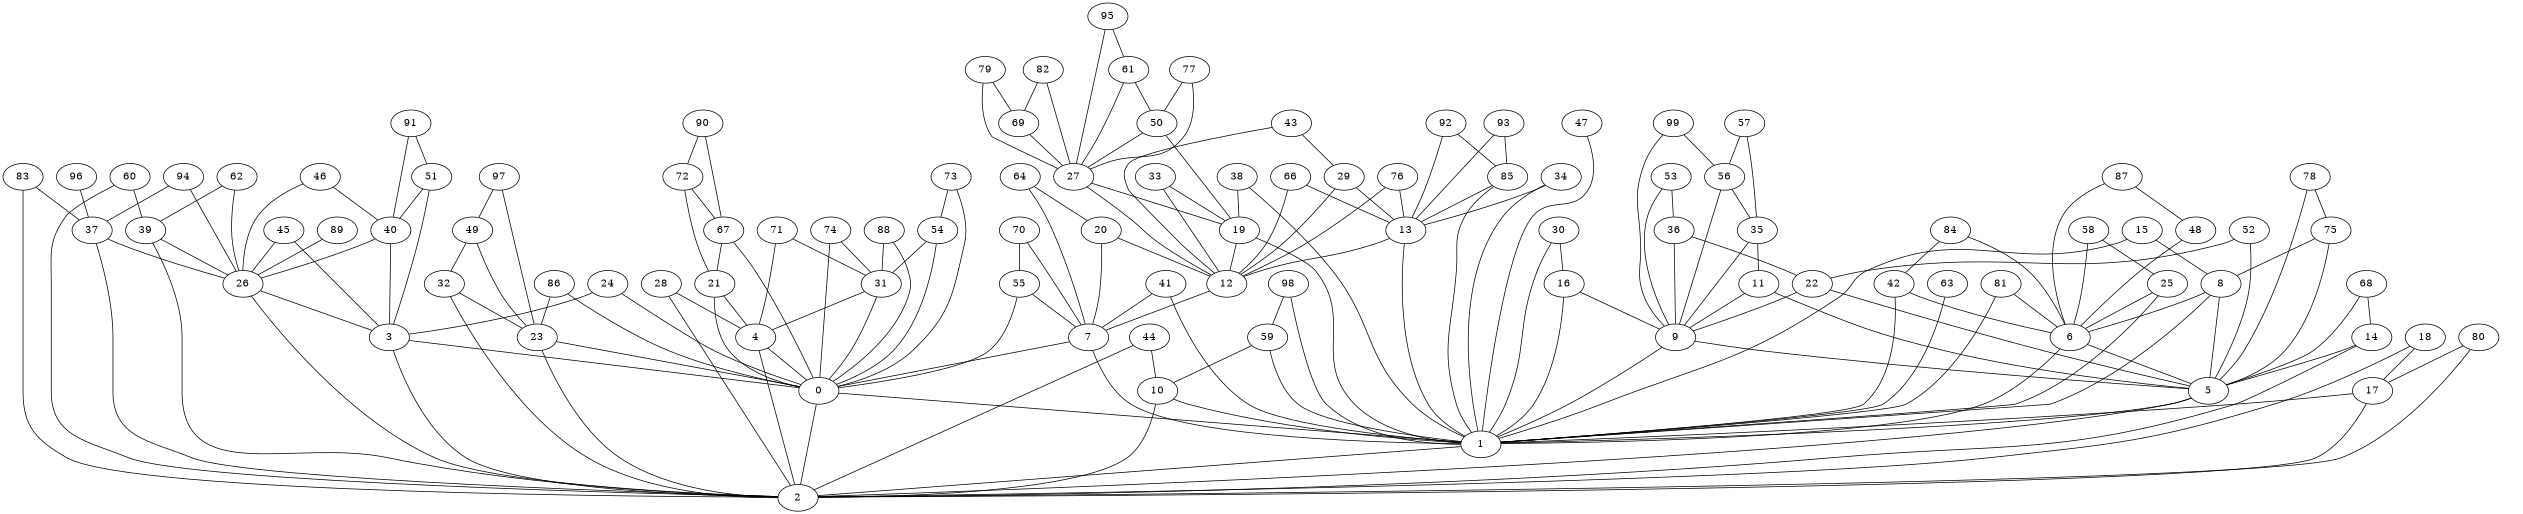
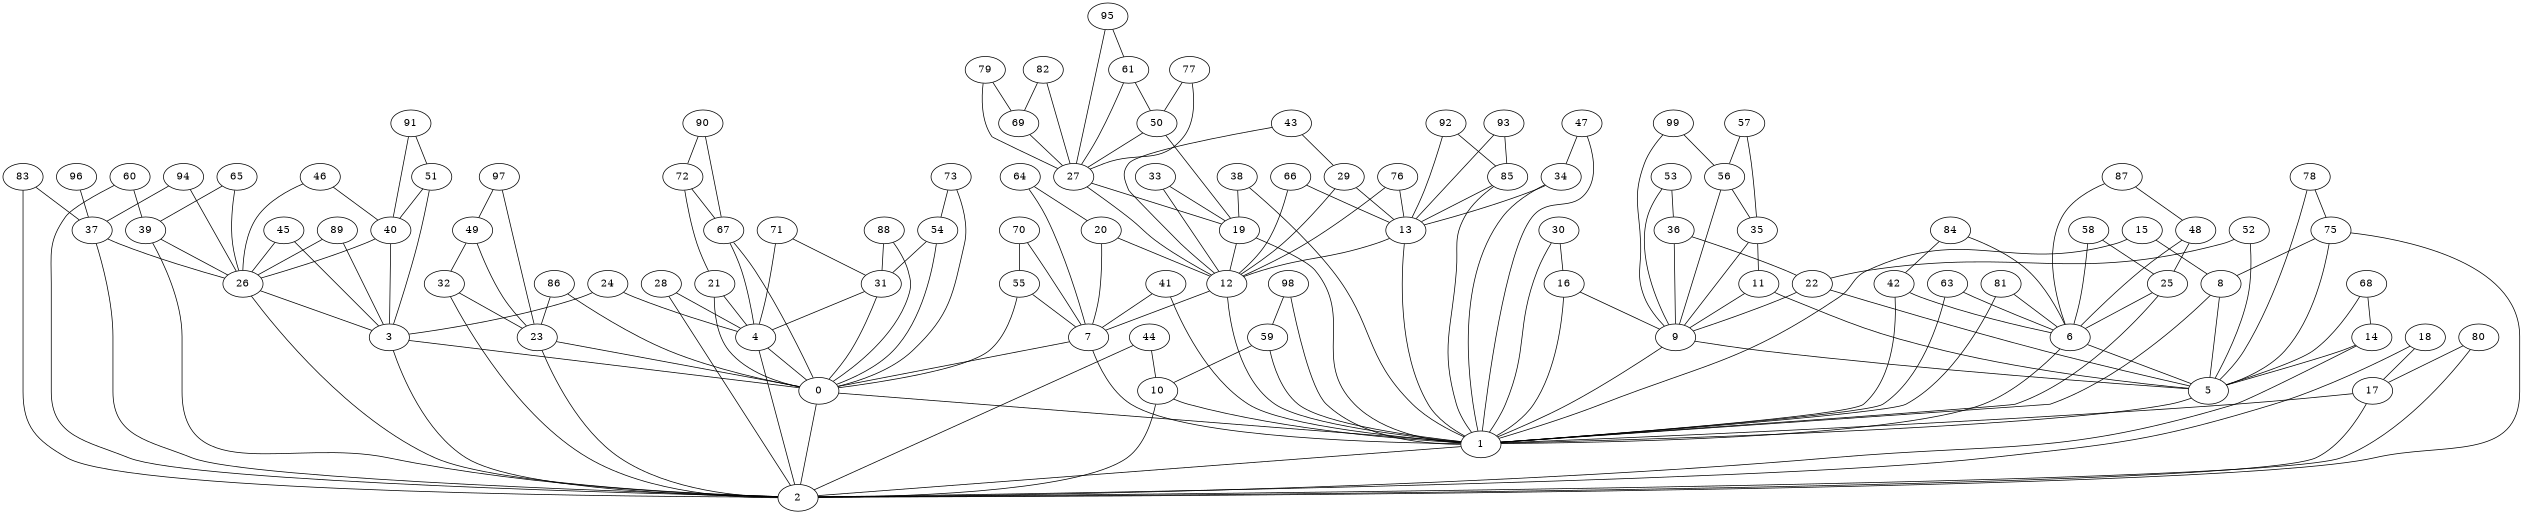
edge "47" -- "34": added
node "62": label "62" -> "65"
node "74": removed
edge "67" -- "21": now "67" -- "4"
edge "48" -- "25": added
edge "89" -- "3": added
edge "8" -- "6": now "63" -- "6"
edge "24" -- "0": now "24" -- "4"
edge "12" -- "1": added
edge "5" -- "2": now "75" -- "2"
